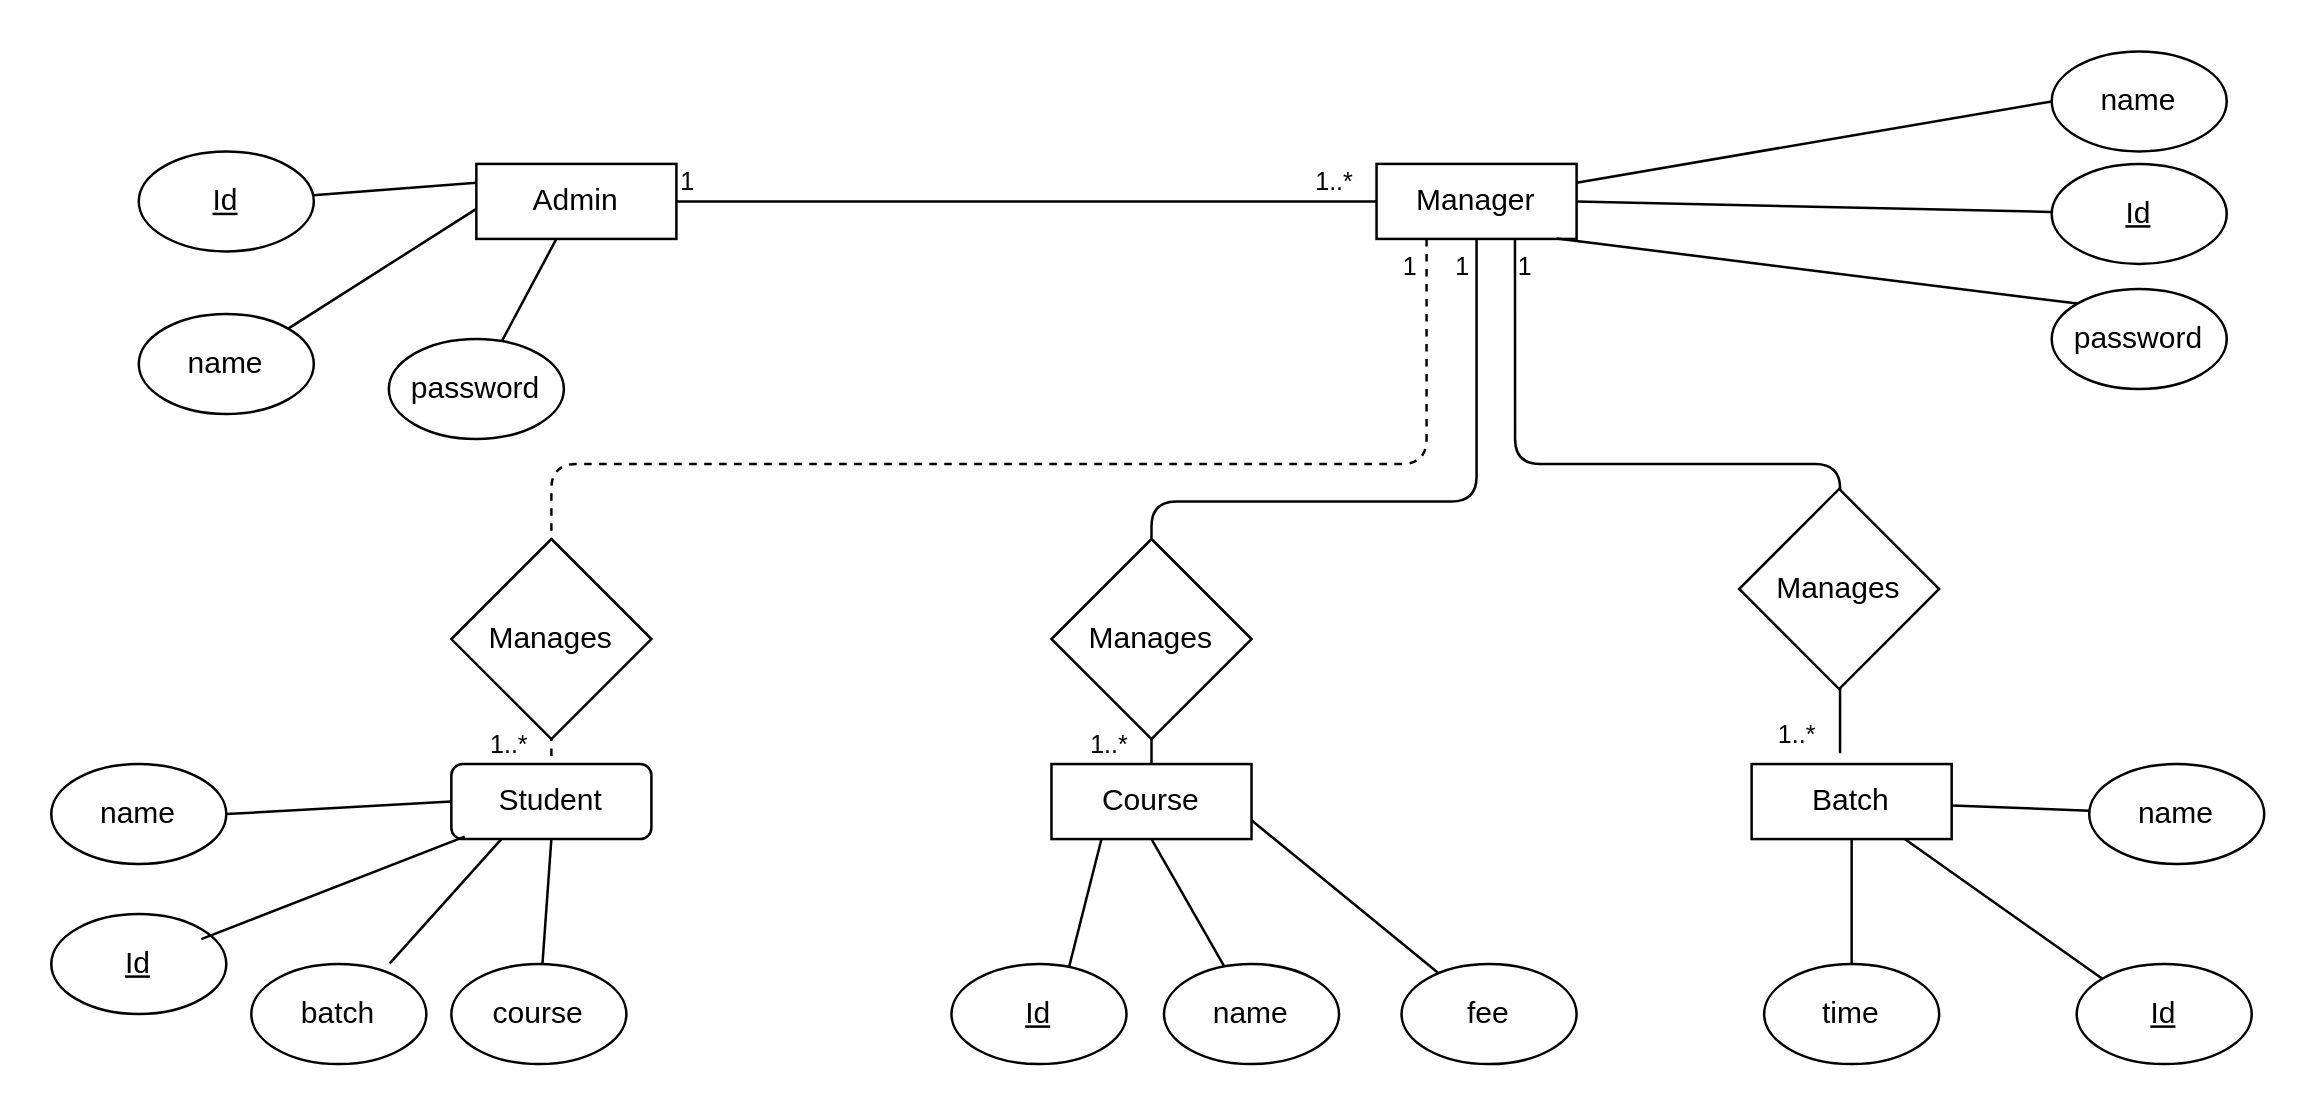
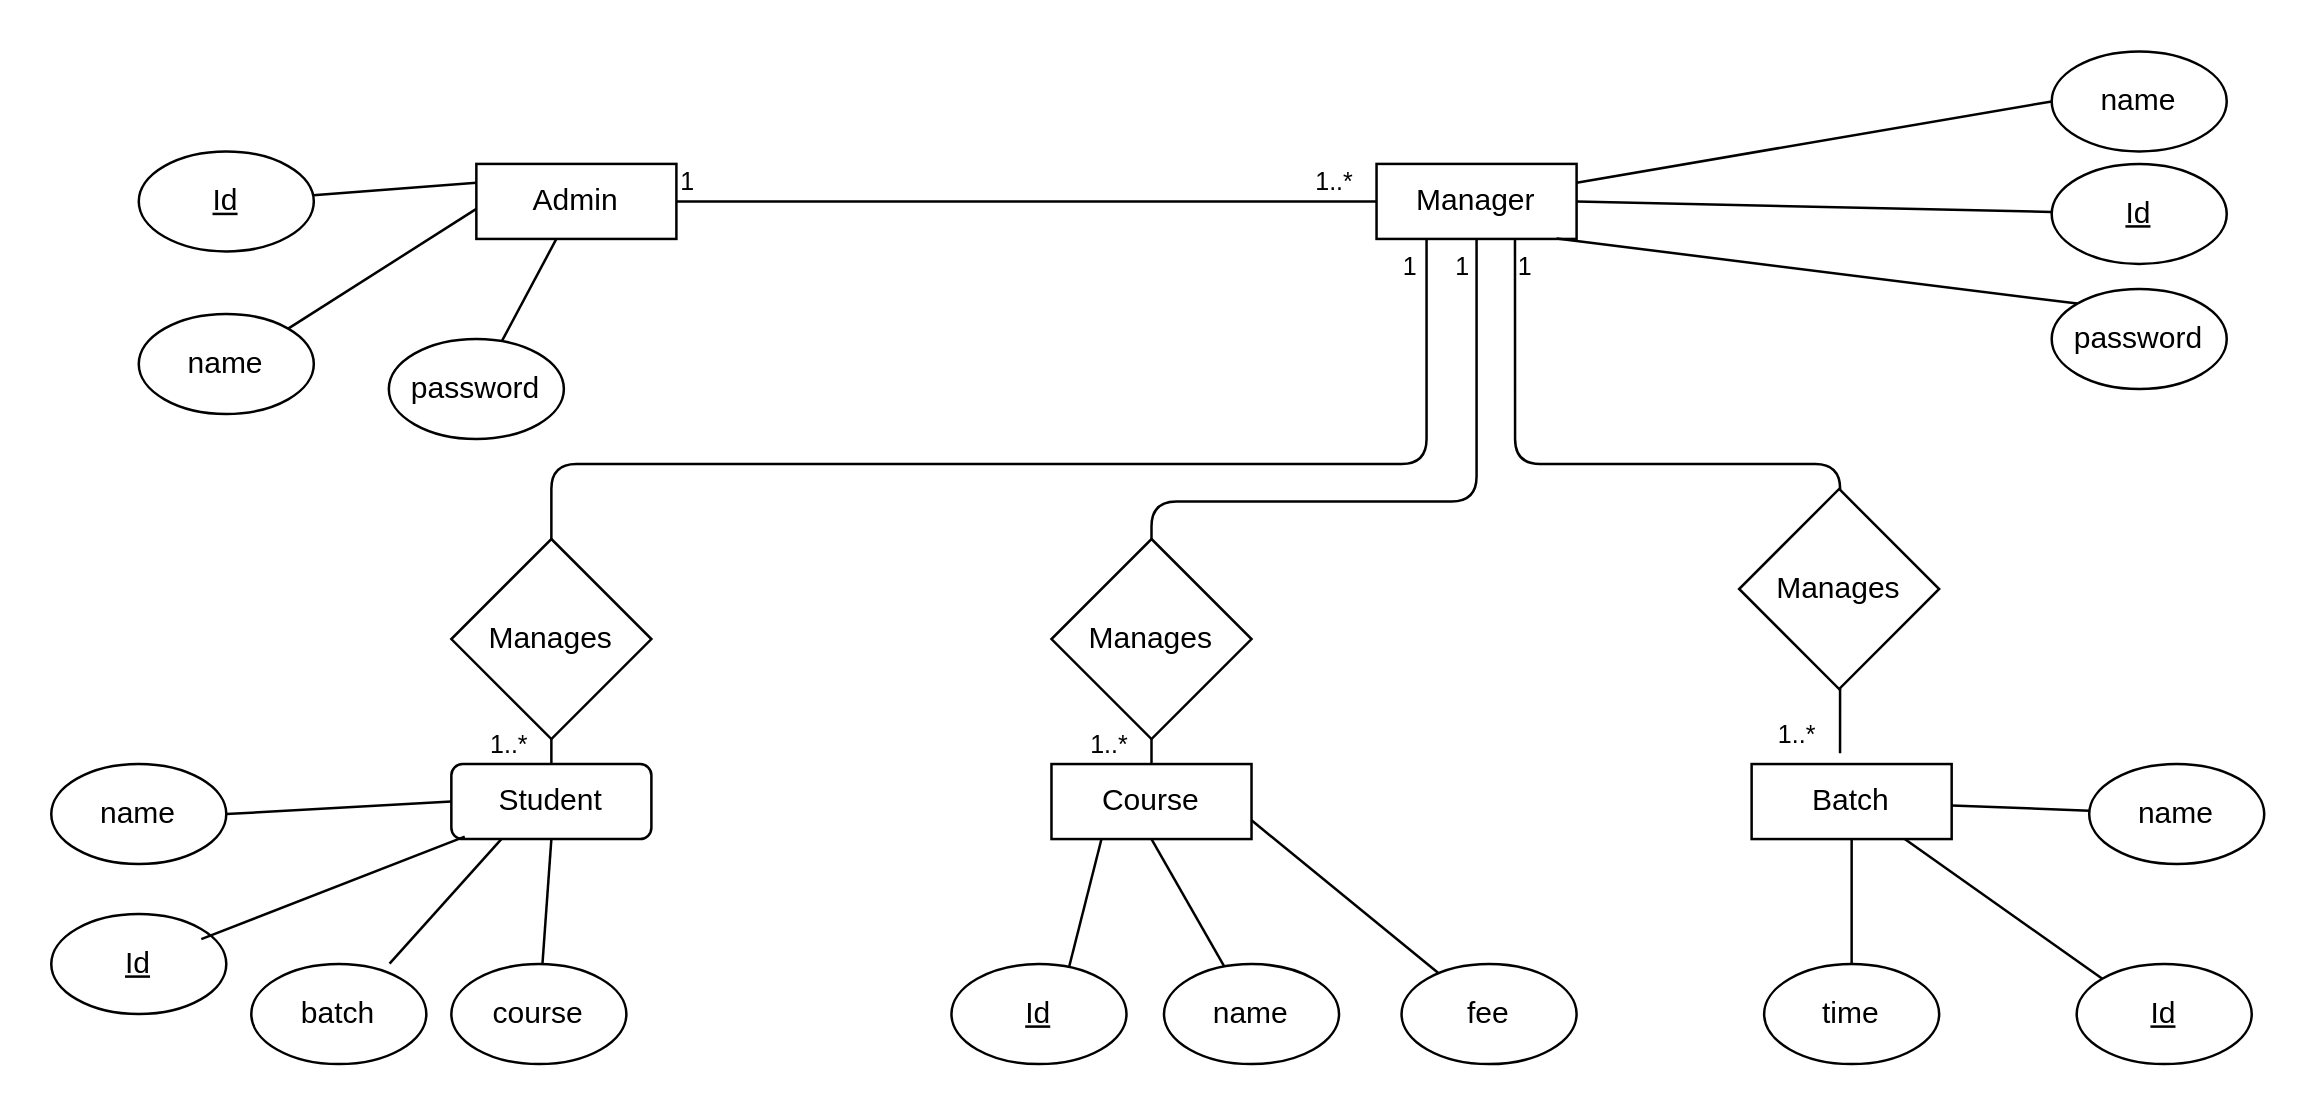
edge "Manager" -- "Student": style dashed -> solid
